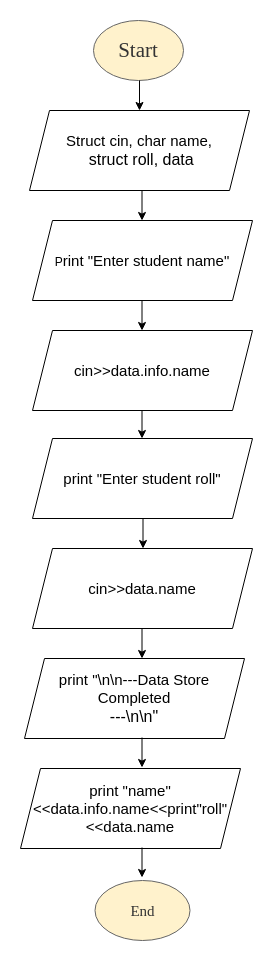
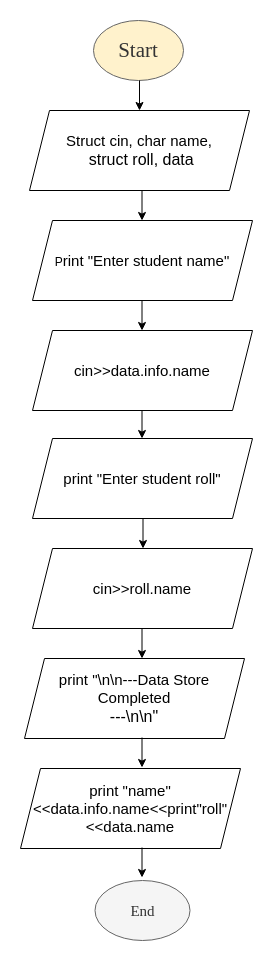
node "cin>>data.name": label "cin>>data.name" -> "cin>>roll.name"
node "End": fillcolor #fff2cc -> #f5f5f5
